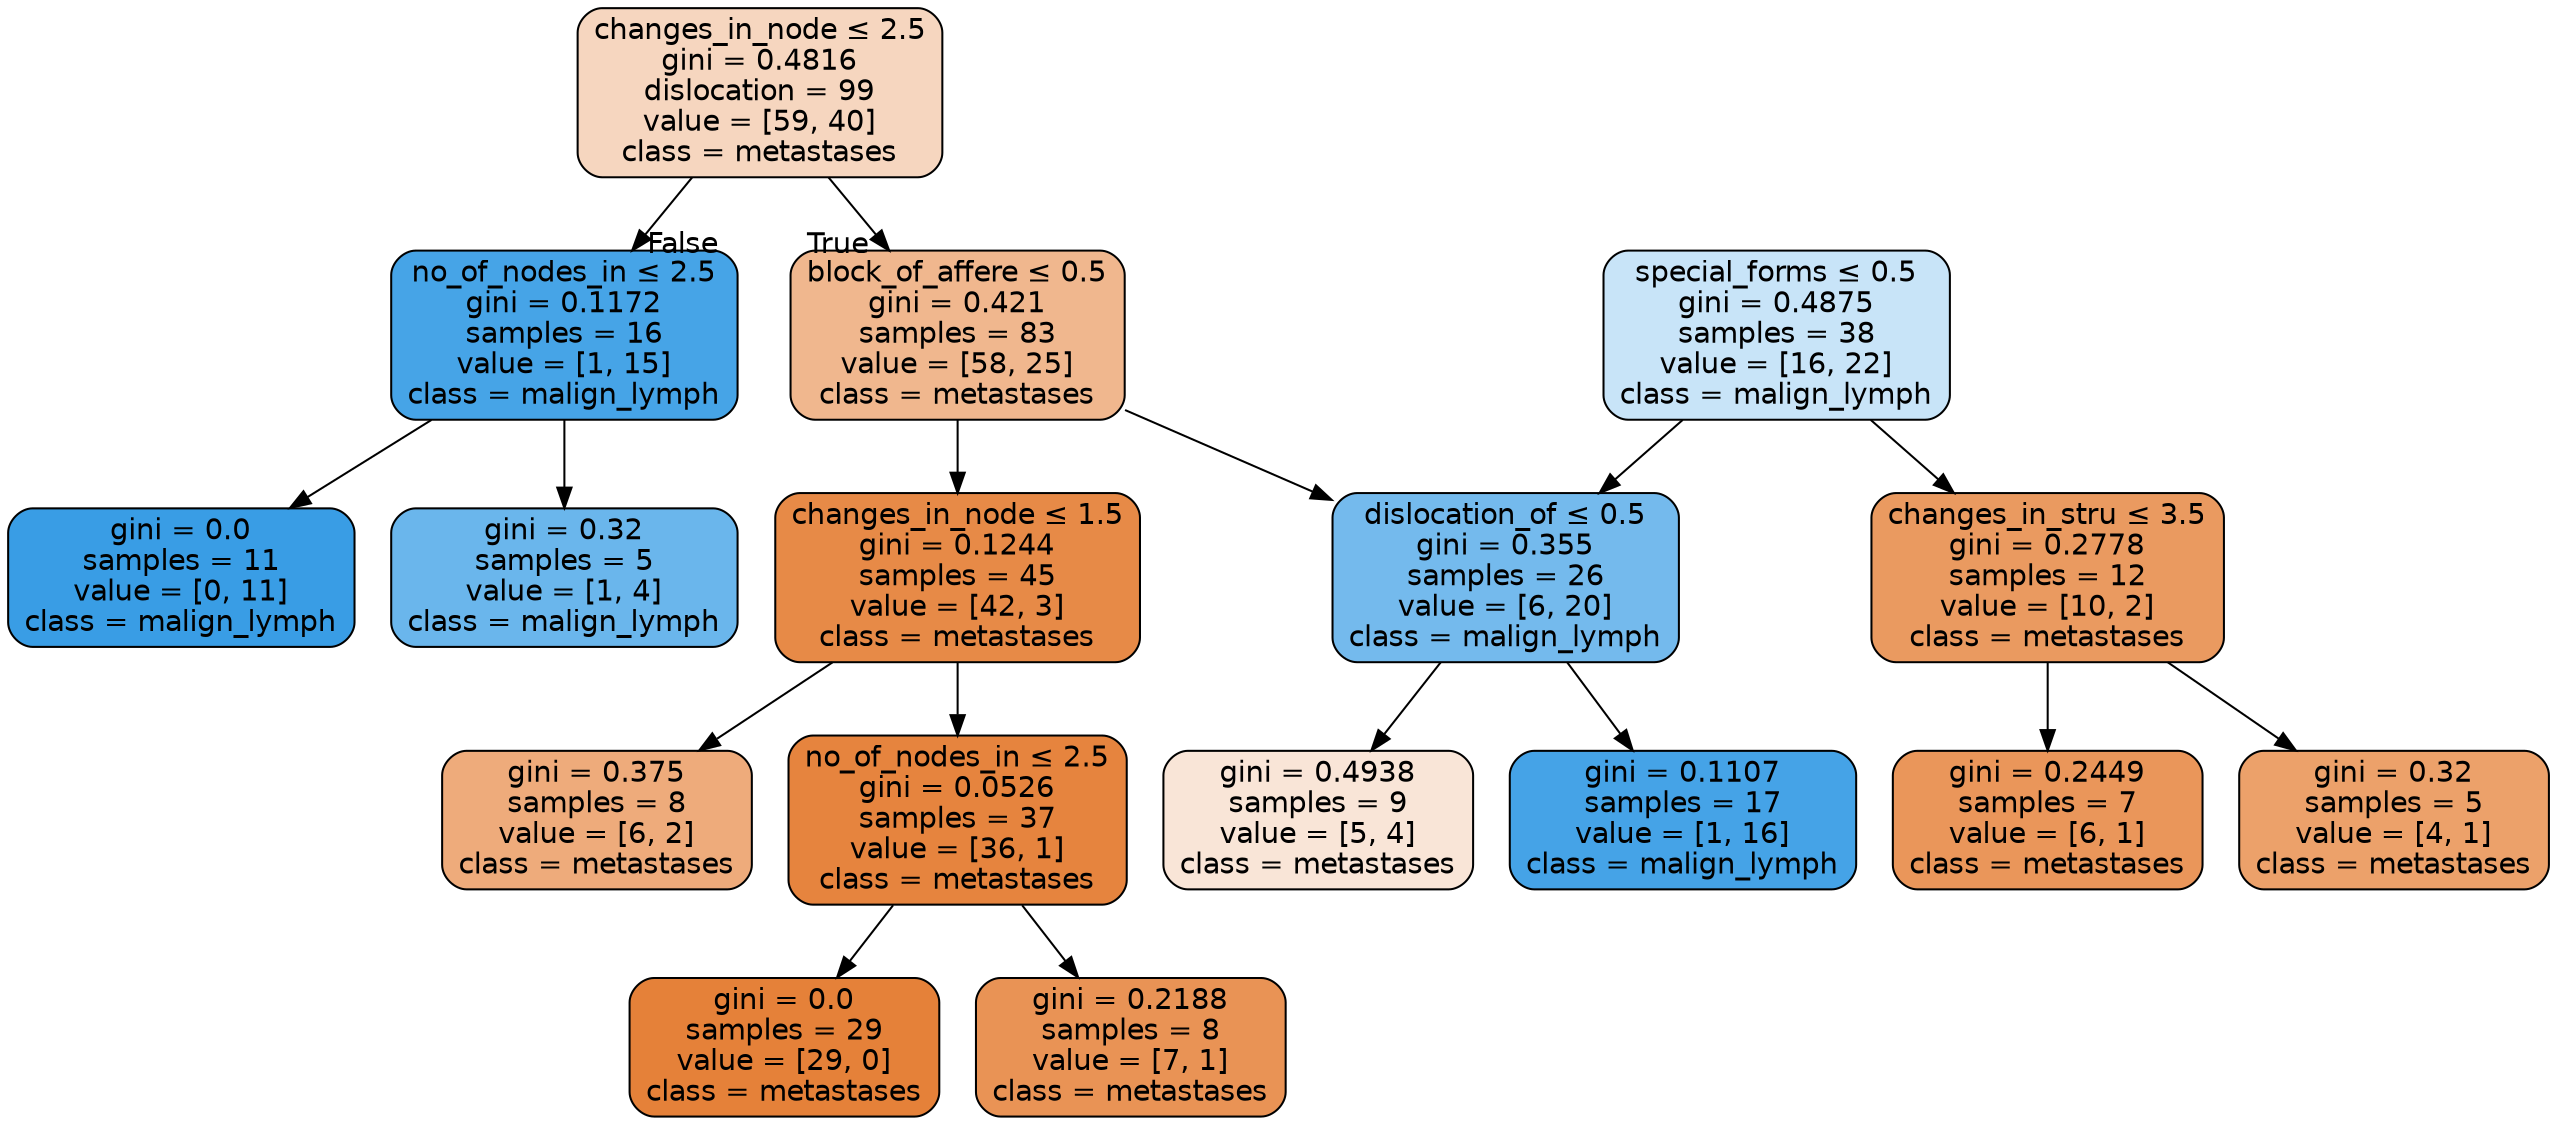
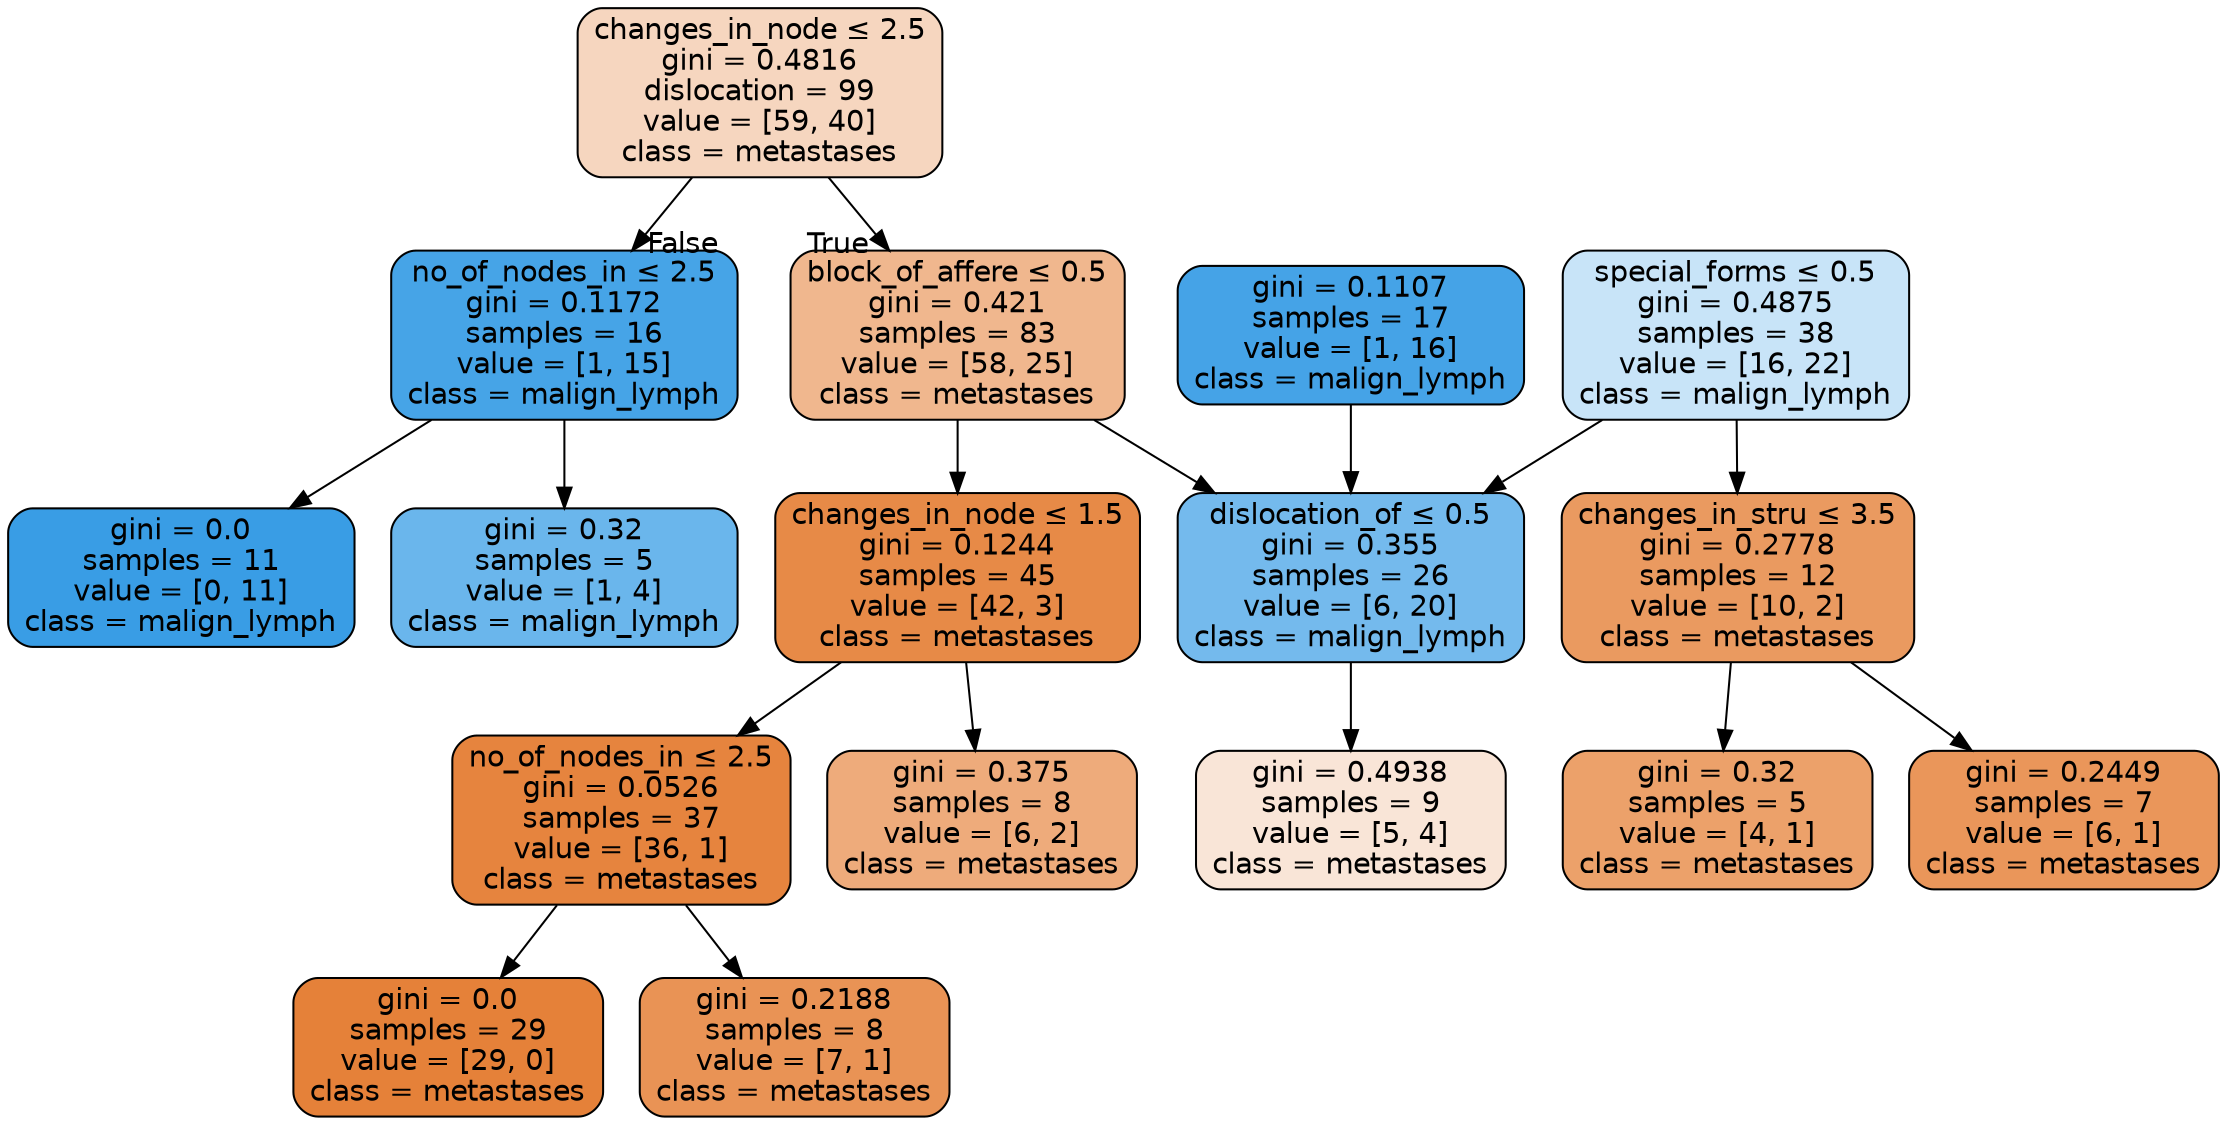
edge "dislocation_of ≤ 0.5" -> "gini = 0.1107": reversed
